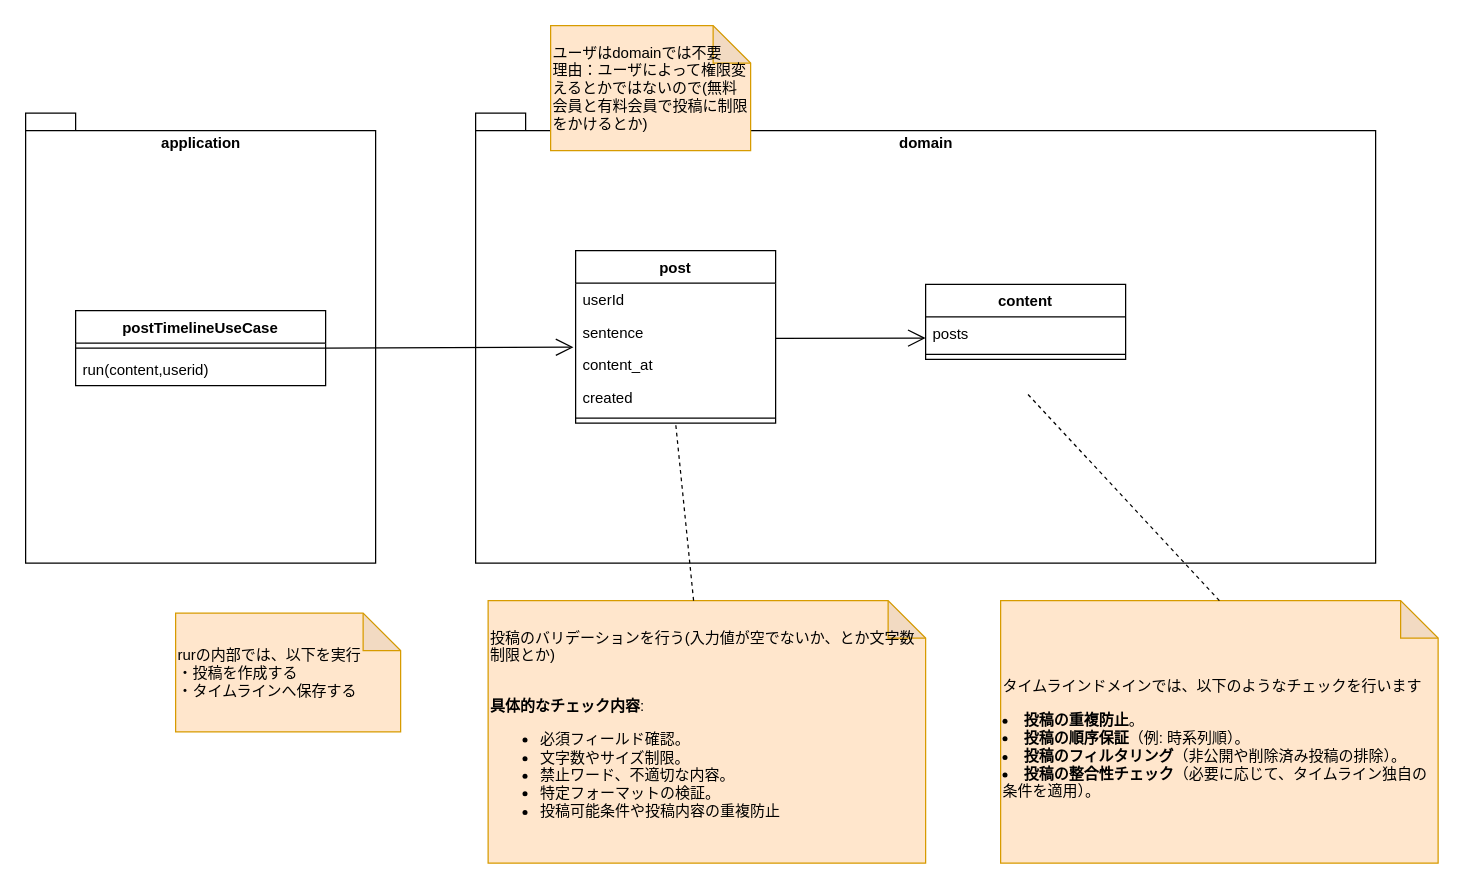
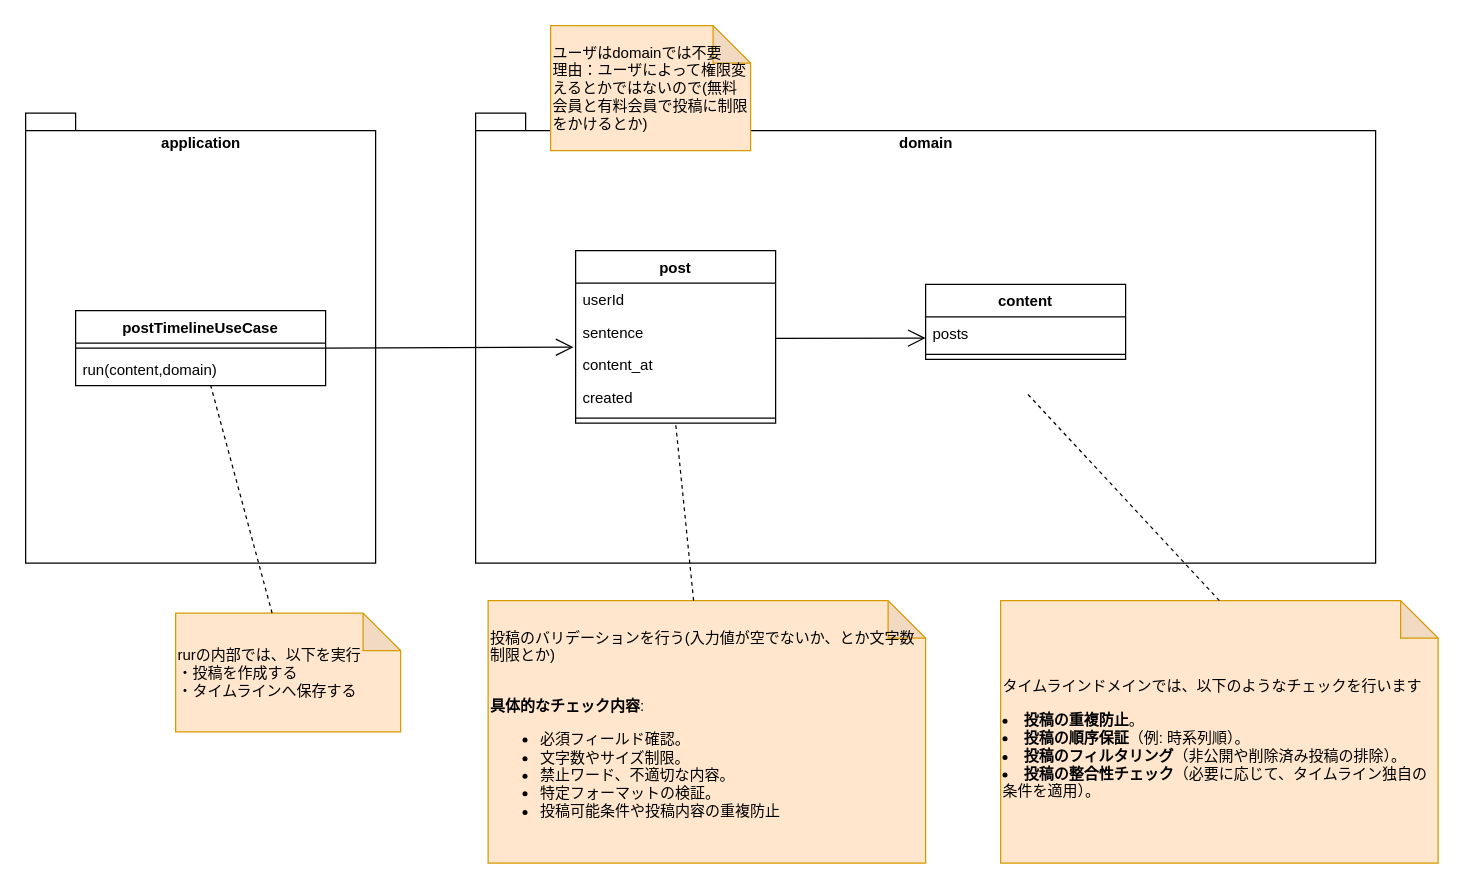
node "run(content,userid)": label "run(content,userid)" -> "run(content,domain)"
edge "postTimelineUseCase" -- "rurの内部では、以下を実行 ・投稿を作成する ・タイムラインへ保存する": added
